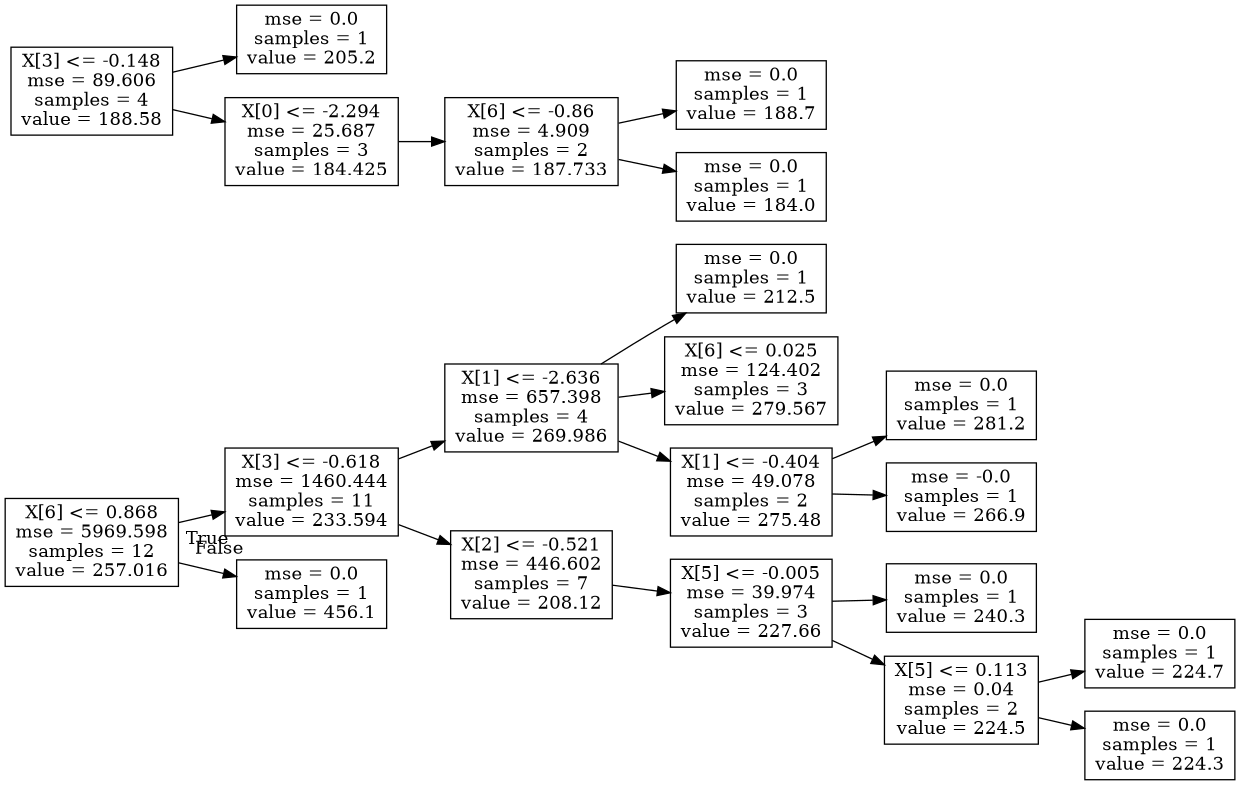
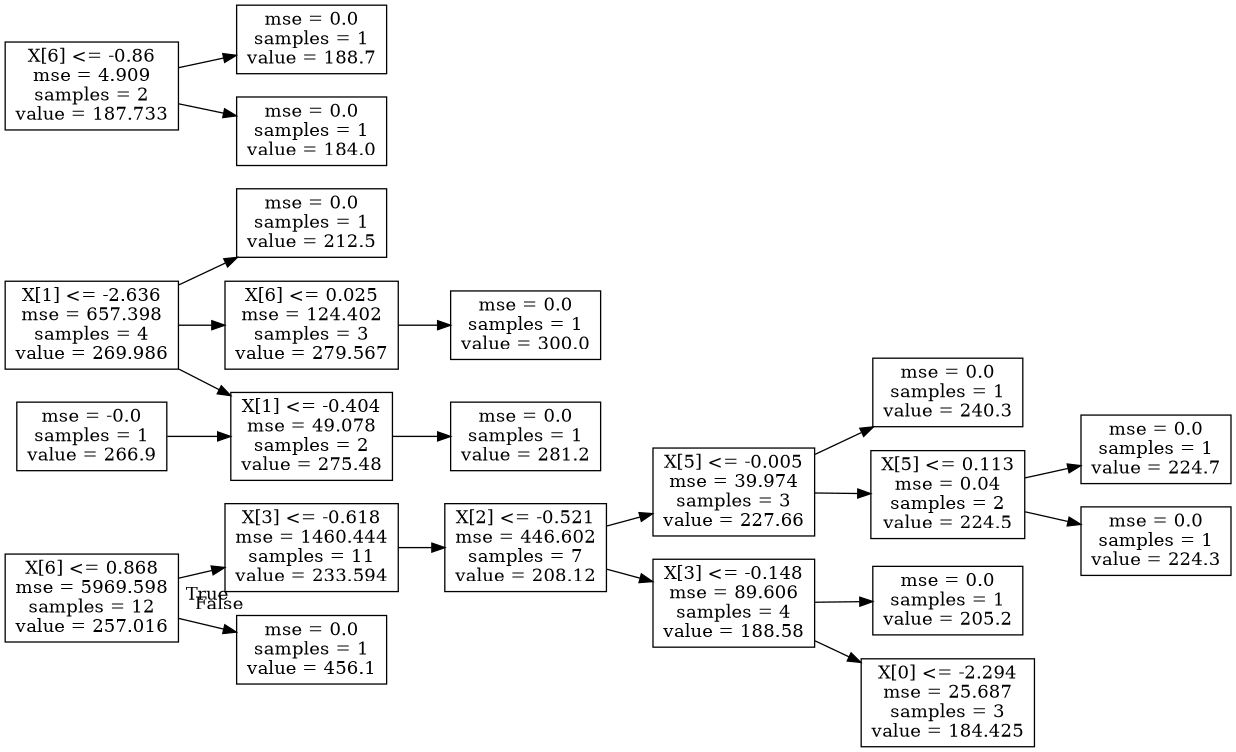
edge "X[0] <= -2.294 mse = 25.687 samples = 3 value = 184.425" -> "X[6] <= -0.86 mse = 4.909 samples = 2 value = 187.733": removed
node "mse = 0.0 samples = 1 value = 300.0": added
edge "X[3] <= -0.618 mse = 1460.444 samples = 11 value = 233.594" -> "X[1] <= -2.636 mse = 657.398 samples = 4 value = 269.986": removed
edge "X[1] <= -0.404 mse = 49.078 samples = 2 value = 275.48" -> "mse = -0.0 samples = 1 value = 266.9": reversed
edge "X[2] <= -0.521 mse = 446.602 samples = 7 value = 208.12" -> "X[3] <= -0.148 mse = 89.606 samples = 4 value = 188.58": added
